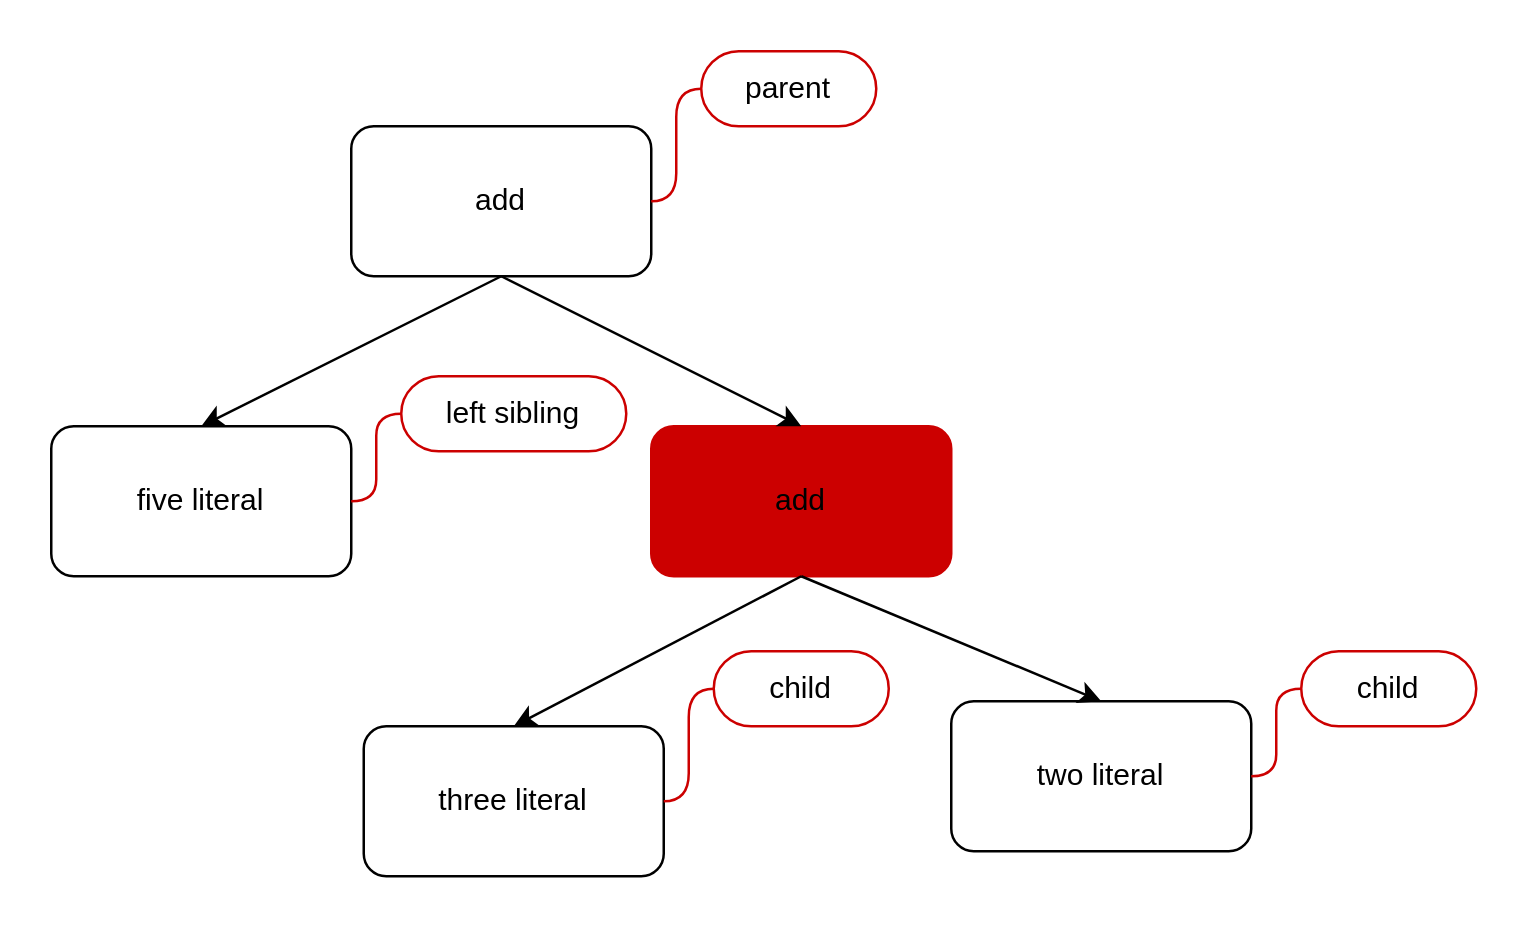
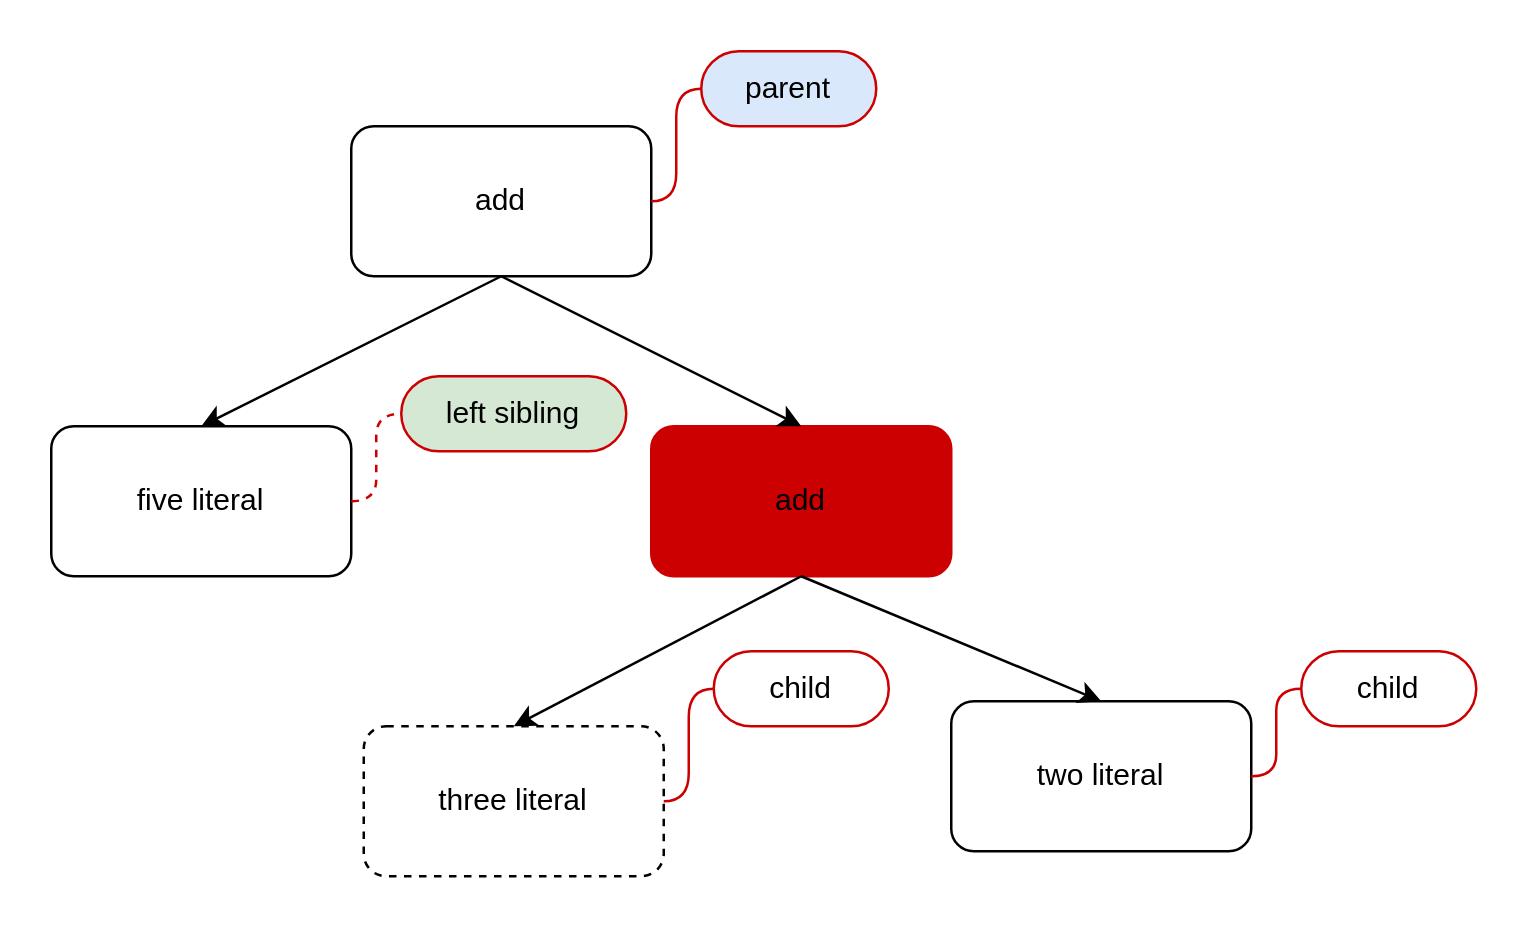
node "parent": fillcolor #ffffff -> #dae8fc
node "left sibling": fillcolor #ffffff -> #d5e8d4
edge "left sibling" -- "five literal": style solid -> dashed
node "three literal": style solid -> dashed
